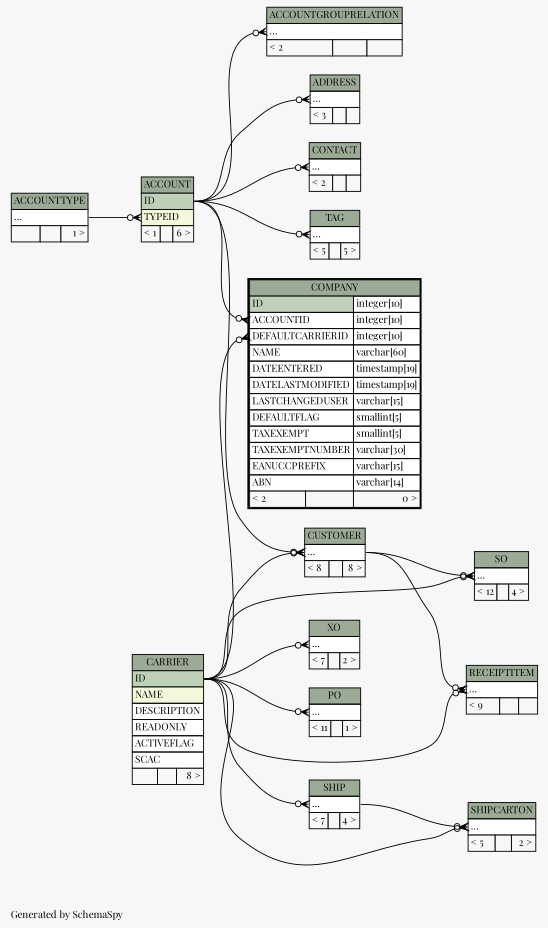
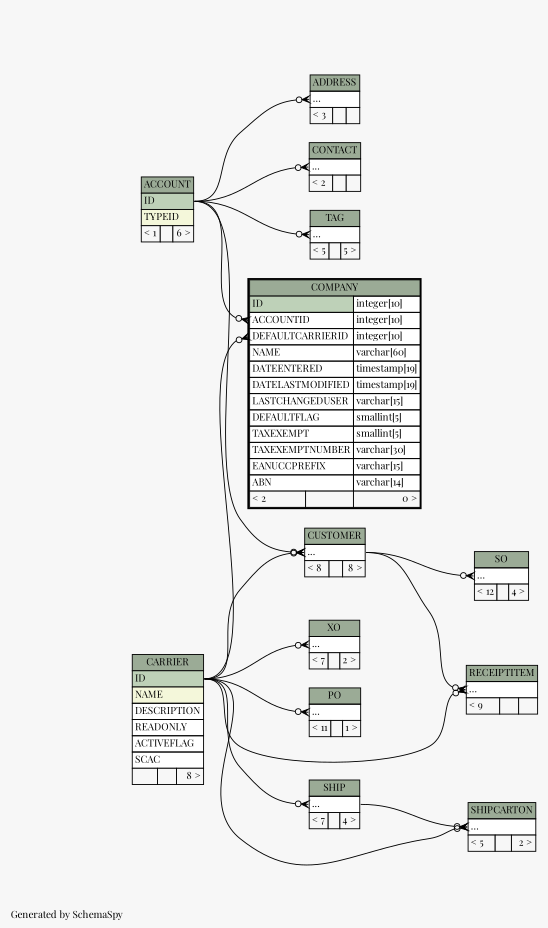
node "ACCOUNTGROUPRELATION": removed
node "ACCOUNTTYPE": removed
edge "CARRIER" -> "SO": removed
